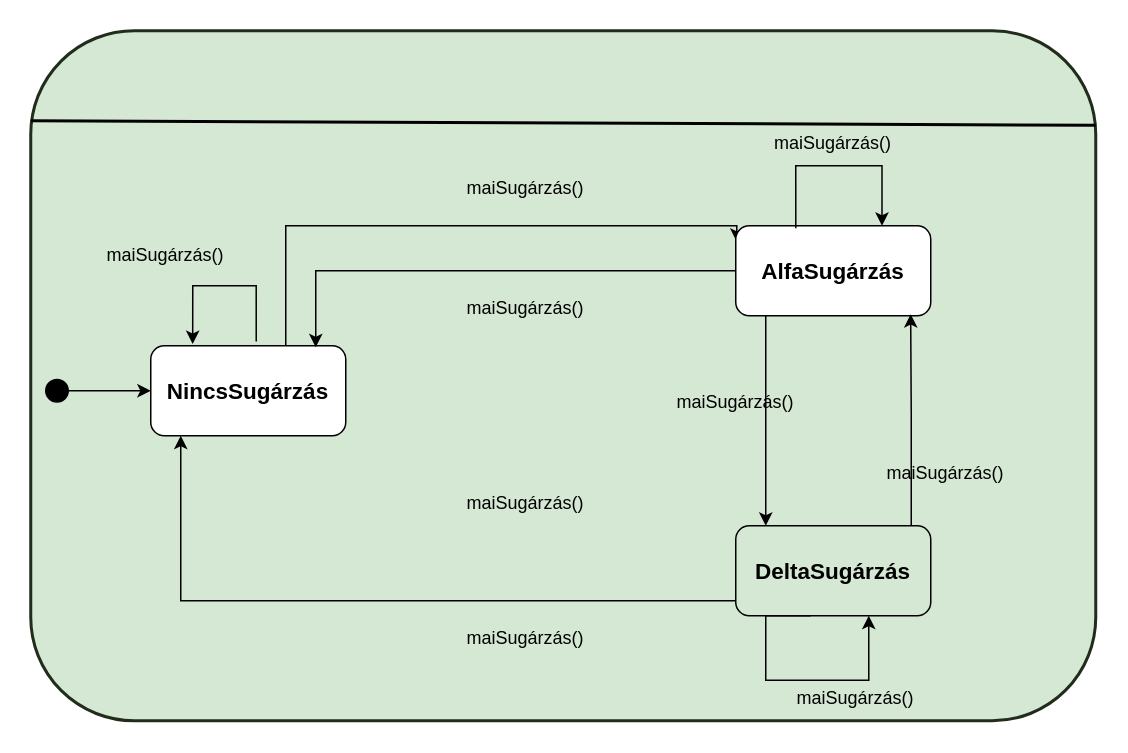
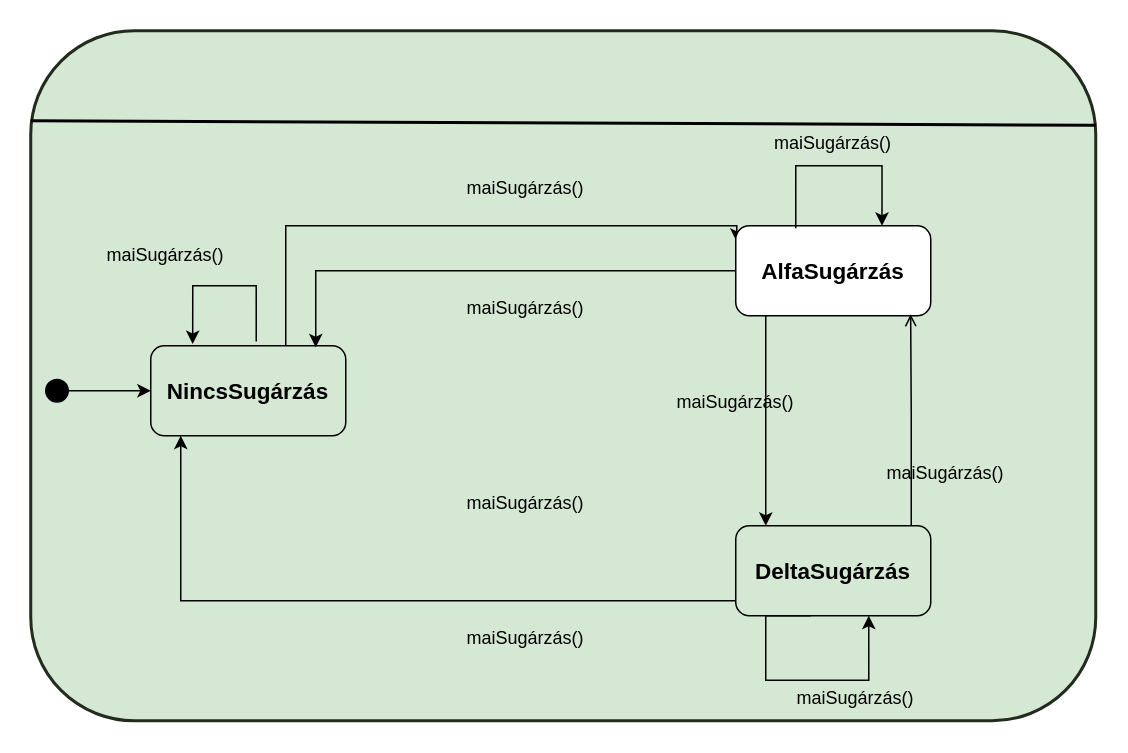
edge "DeltaSugárzás" -> "AlfaSugárzás": arrowhead classic -> open
node "NincsSugárzás": fillcolor #ffffff -> #d5e8d4
